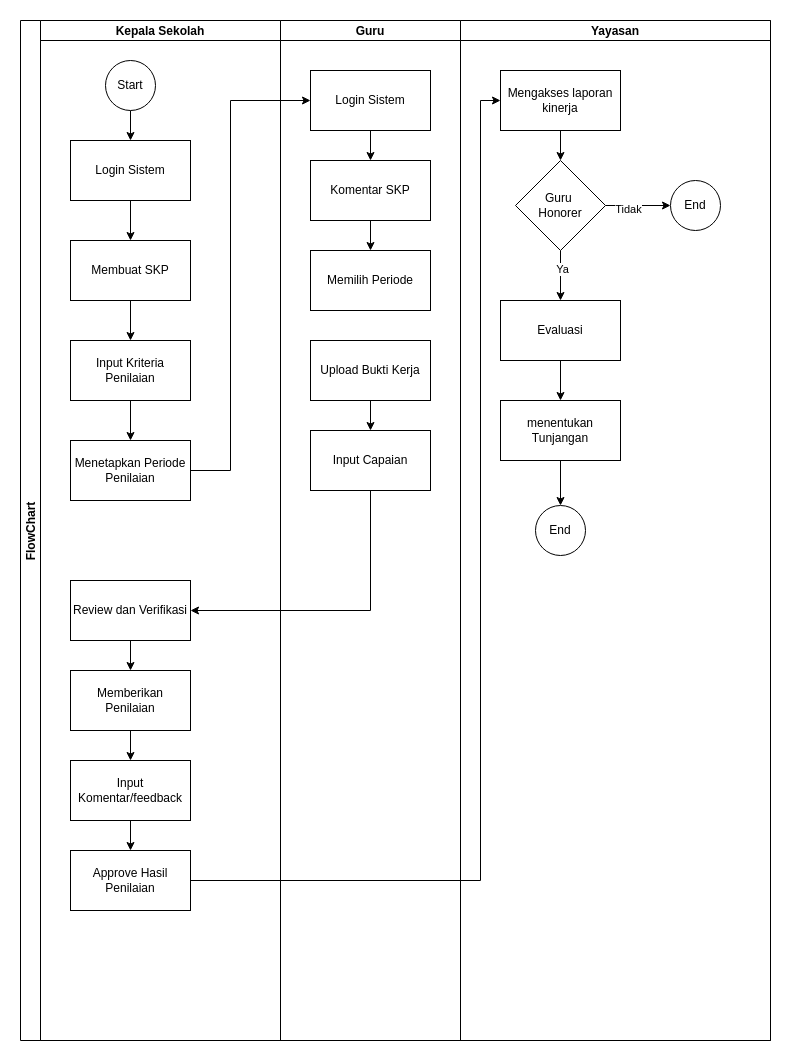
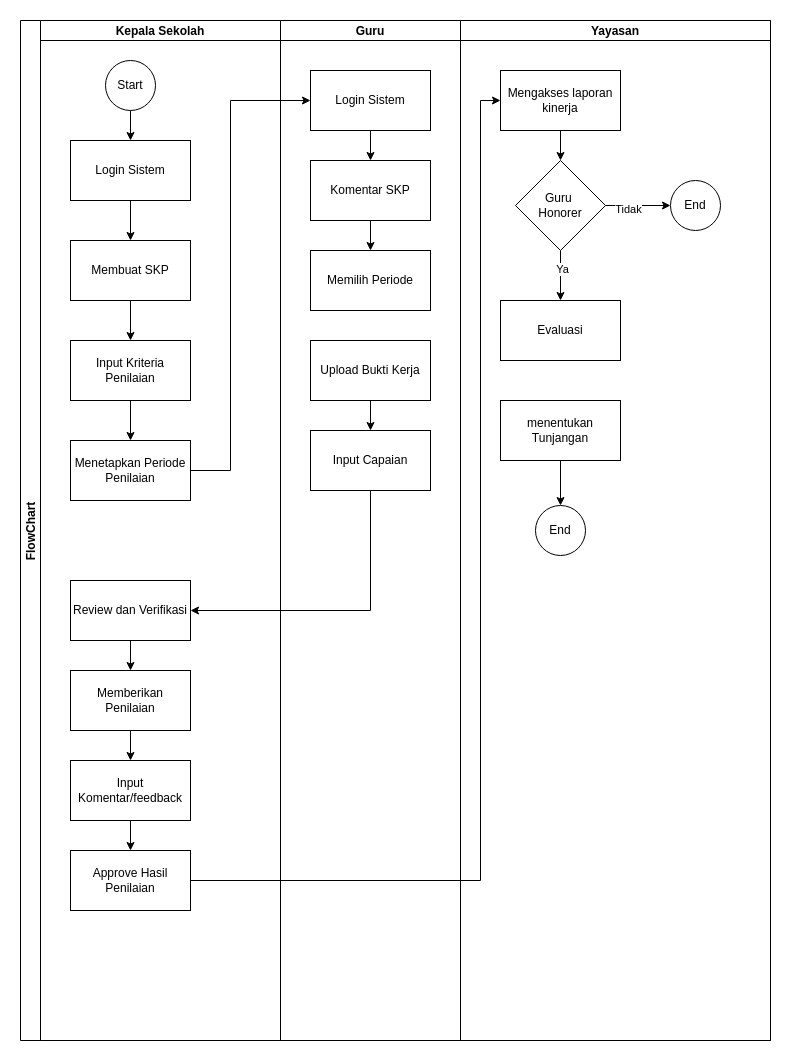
edge "Evaluasi" -> "menentukan Tunjangan": removed
